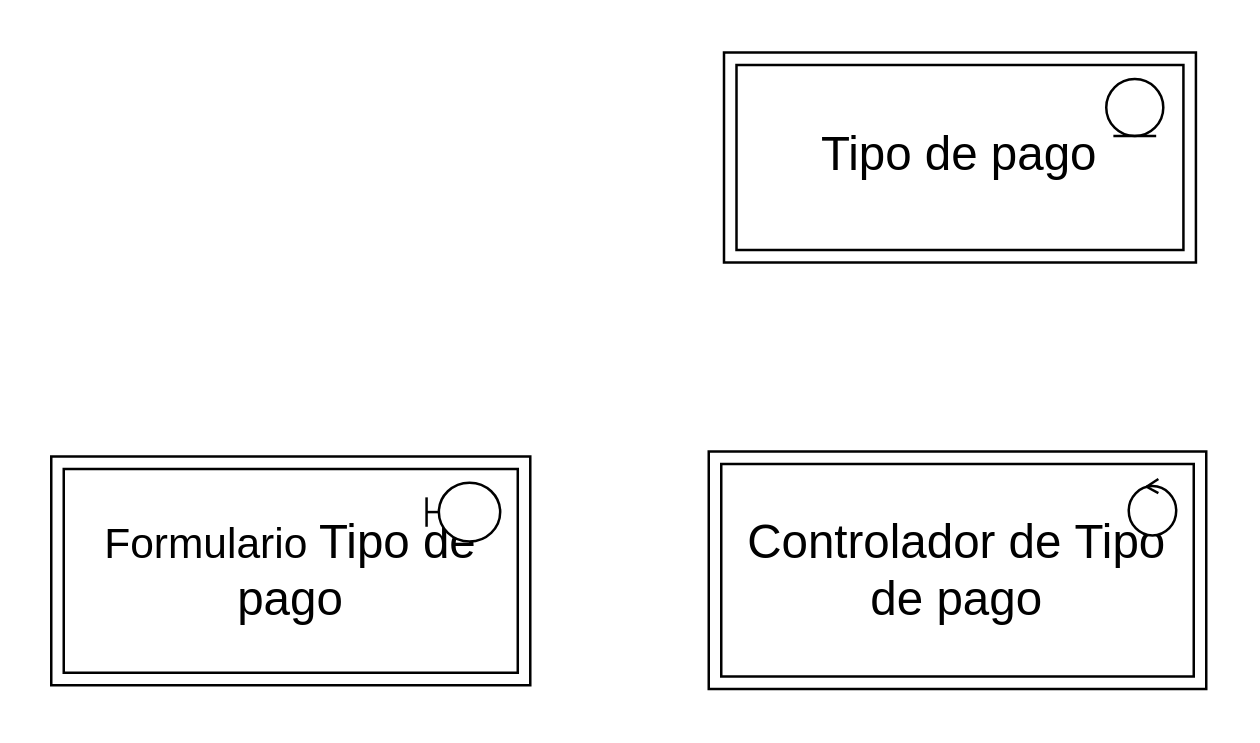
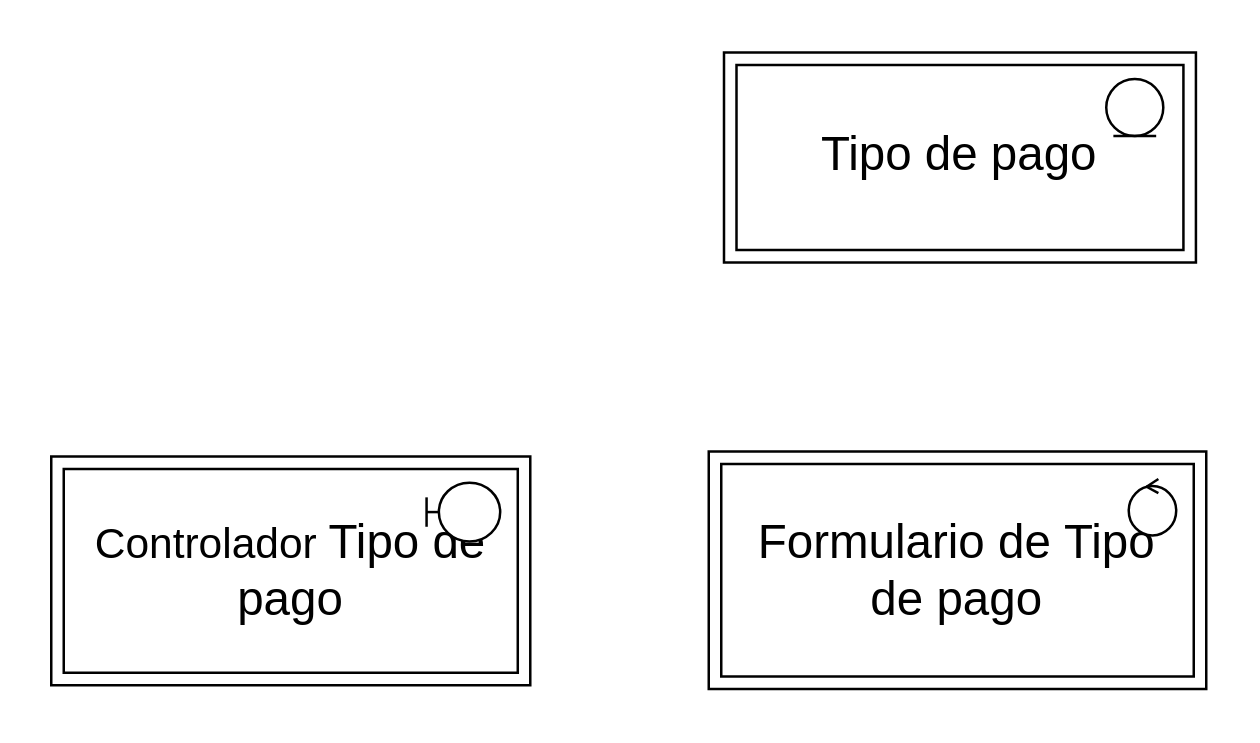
node "Formulario Tipo de pago": label "Formulario Tipo de pago" -> "Controlador Tipo de pago"
node "Controlador de Tipo de pago": label "Controlador de Tipo de pago" -> "Formulario de Tipo de pago"
